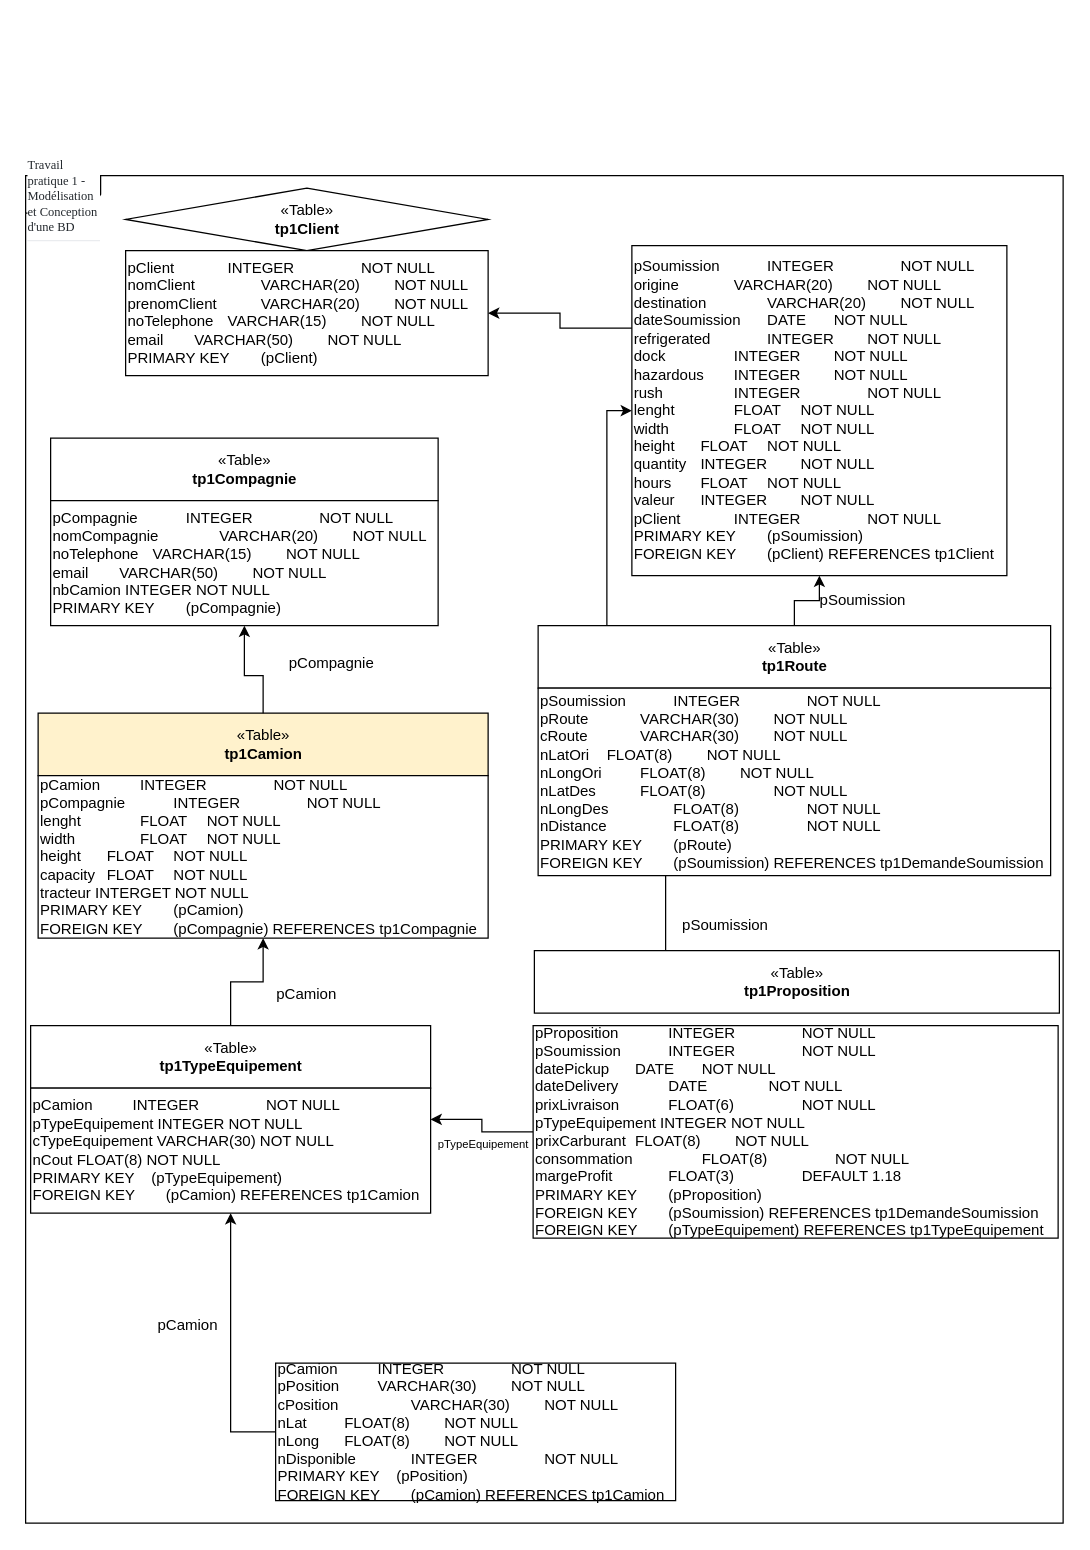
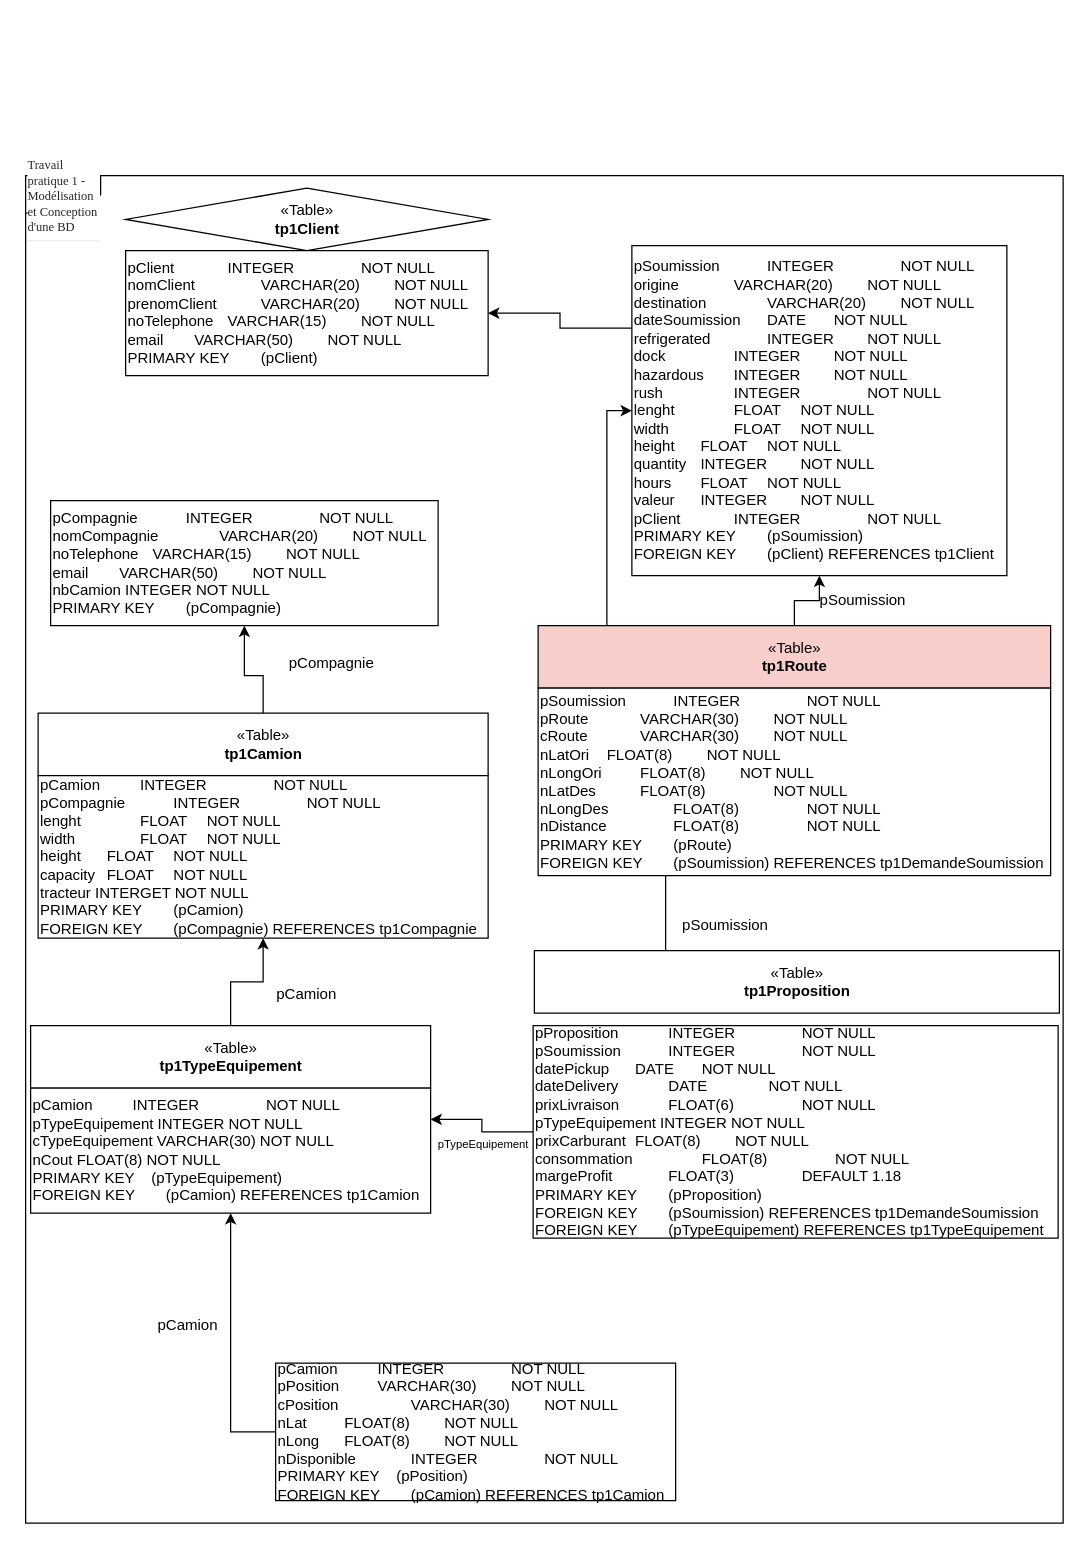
node "«Table» tp1Compagnie": removed
node "«Table» tp1Route": fillcolor #ffffff -> #f8cecc
node "«Table» tp1Camion": fillcolor #fff2cc -> #ffffff
